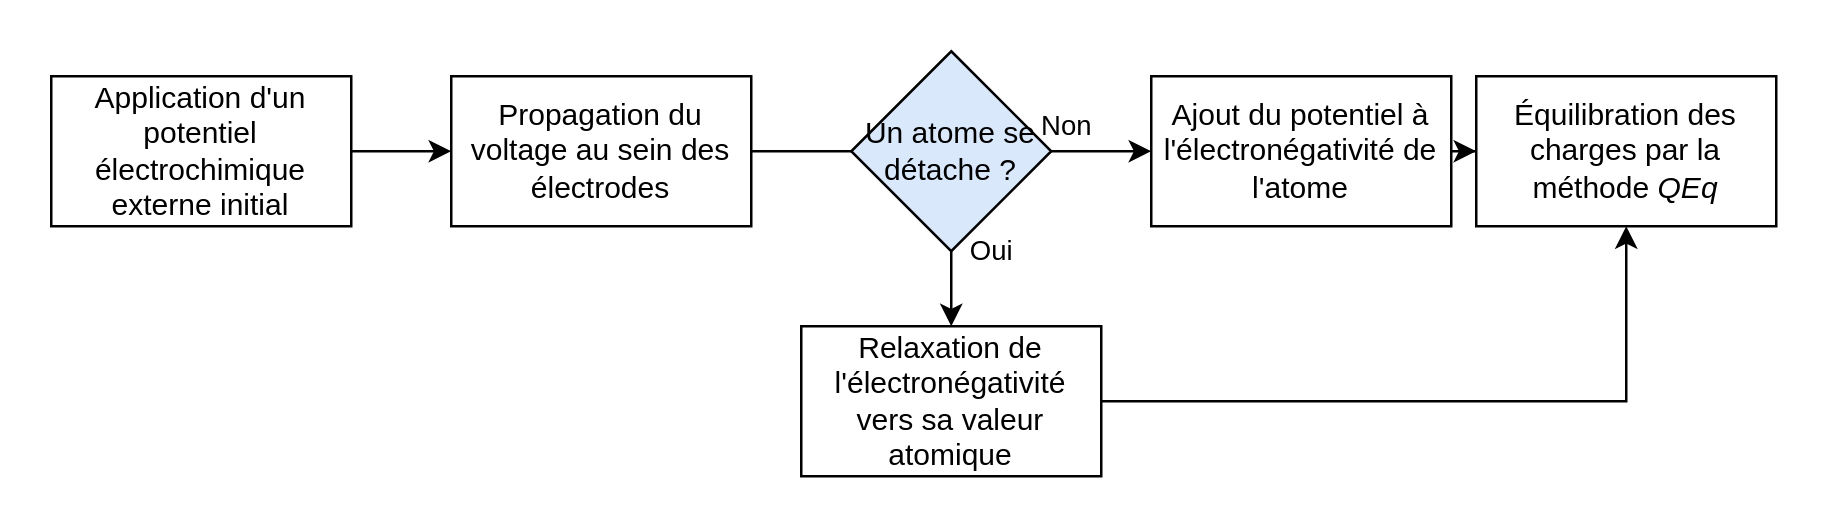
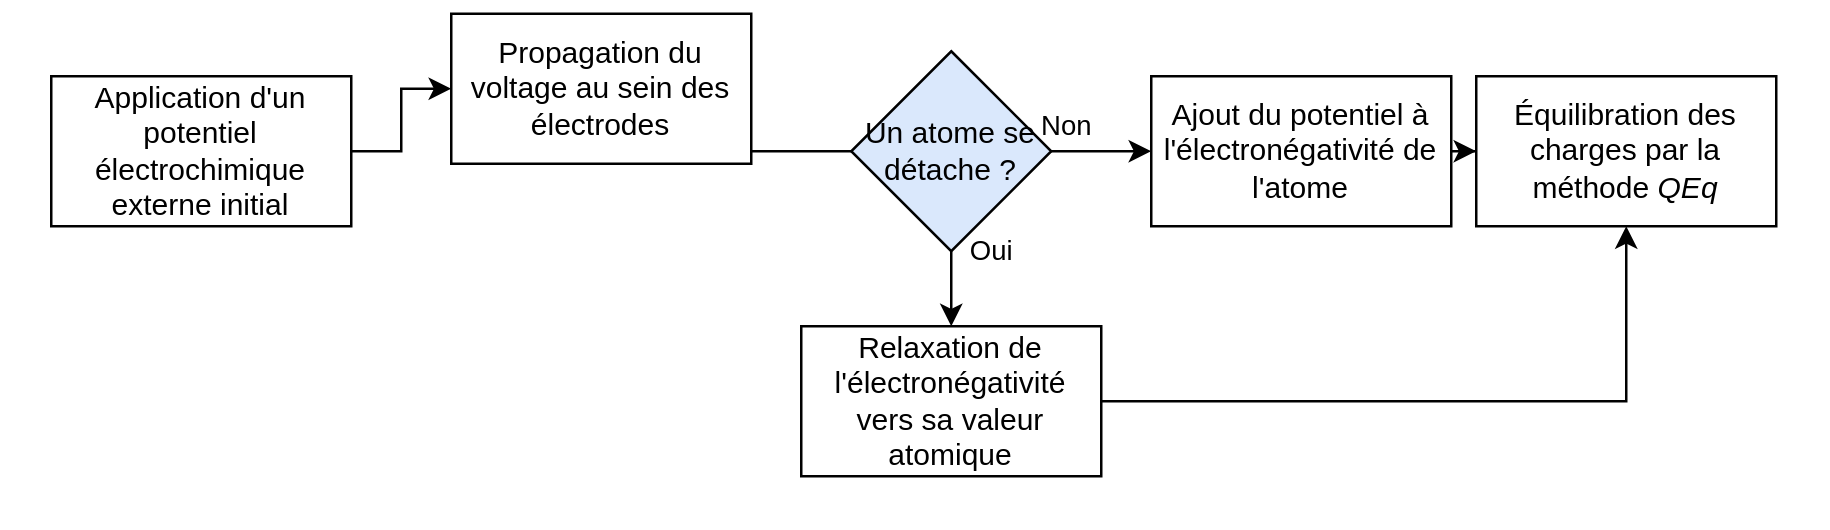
node "Propagation du voltage au sein des électrodes": moved (601, 151) -> (601, 89)
